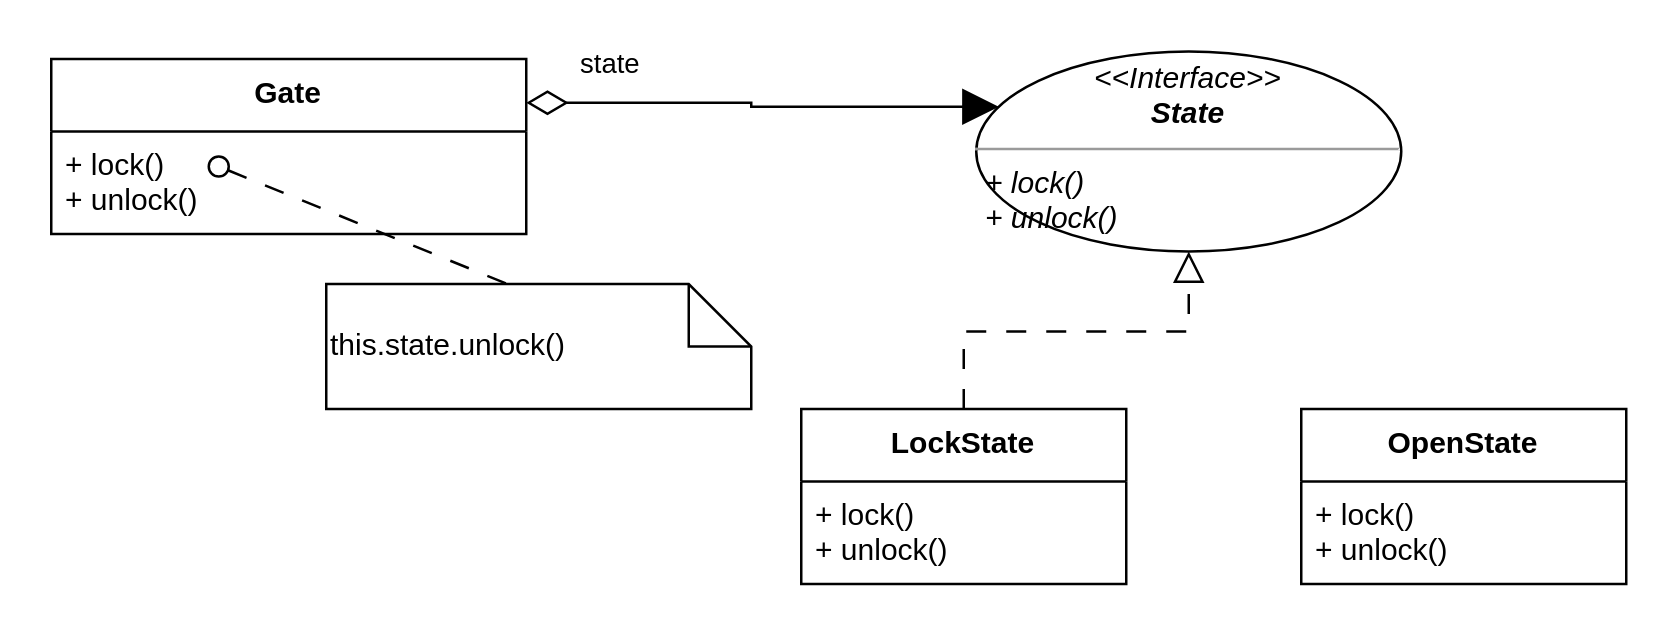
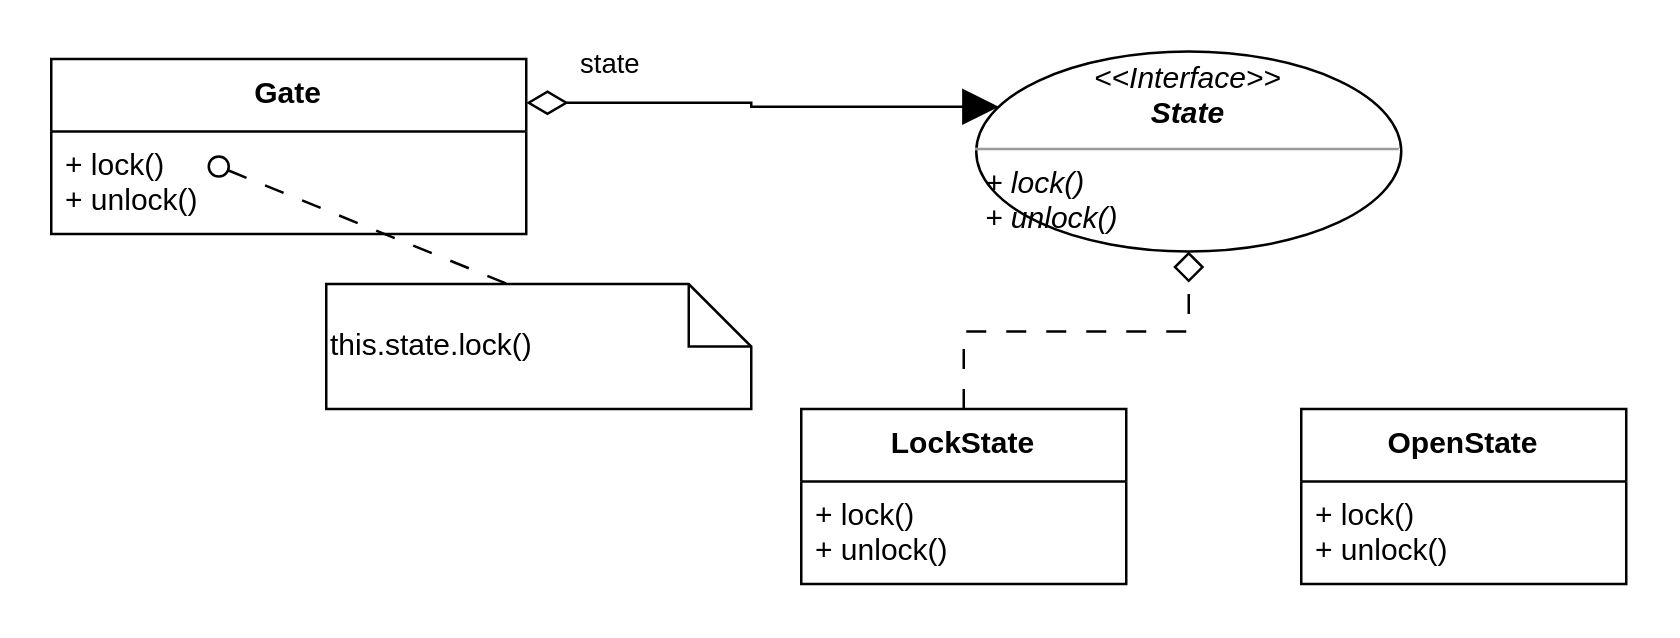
edge "LockState" -> "<<Interface>> State + lock()+ unlock()": arrowhead block -> diamond
node "this.state.unlock()": label "this.state.unlock()" -> "this.state.lock()"
